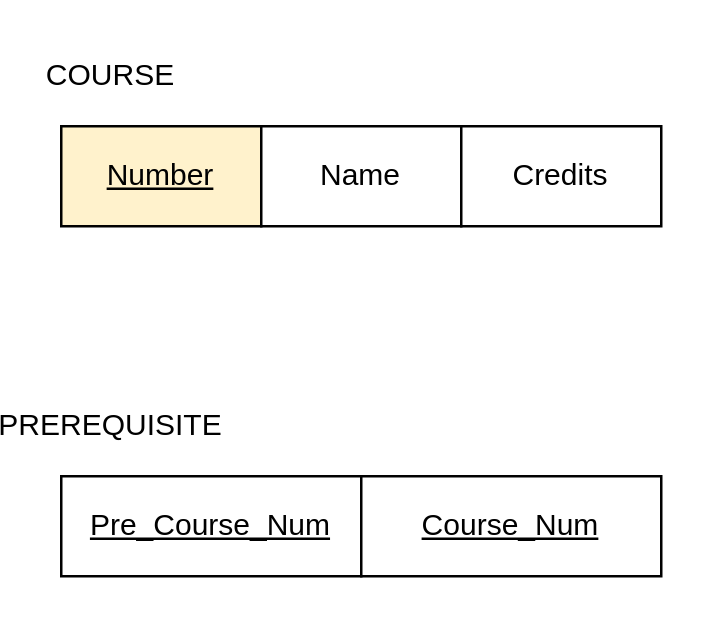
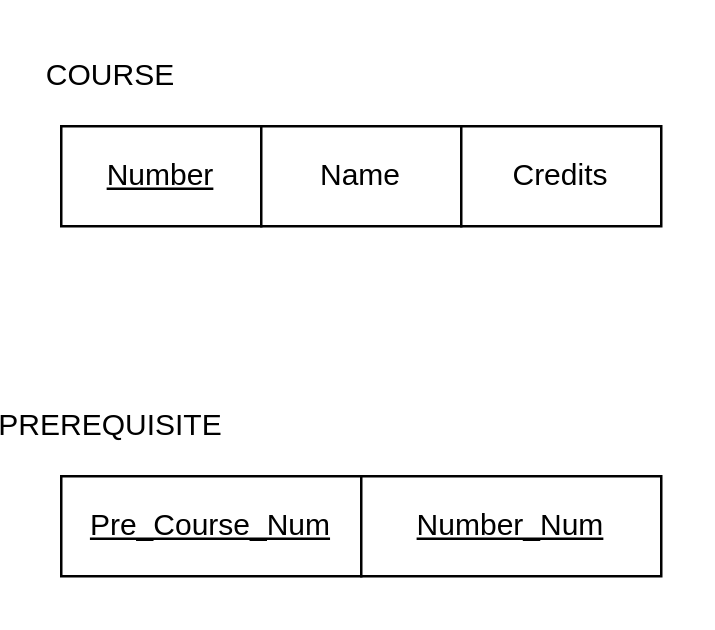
node "Number": fillcolor #fff2cc -> #ffffff
node "Course_Num": label "Course_Num" -> "Number_Num"
